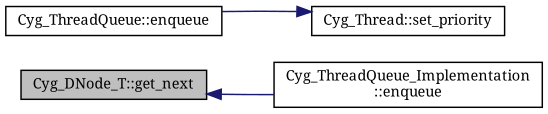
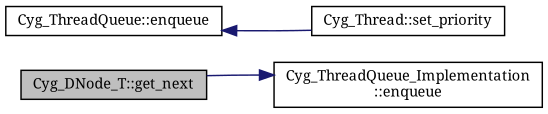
edge "Cyg_ThreadQueue::enqueue" -> "Cyg_Thread::set_priority": reversed
edge "Cyg_ThreadQueue_Implementation ::enqueue" -> "Cyg_DNode_T::get_next": reversed
